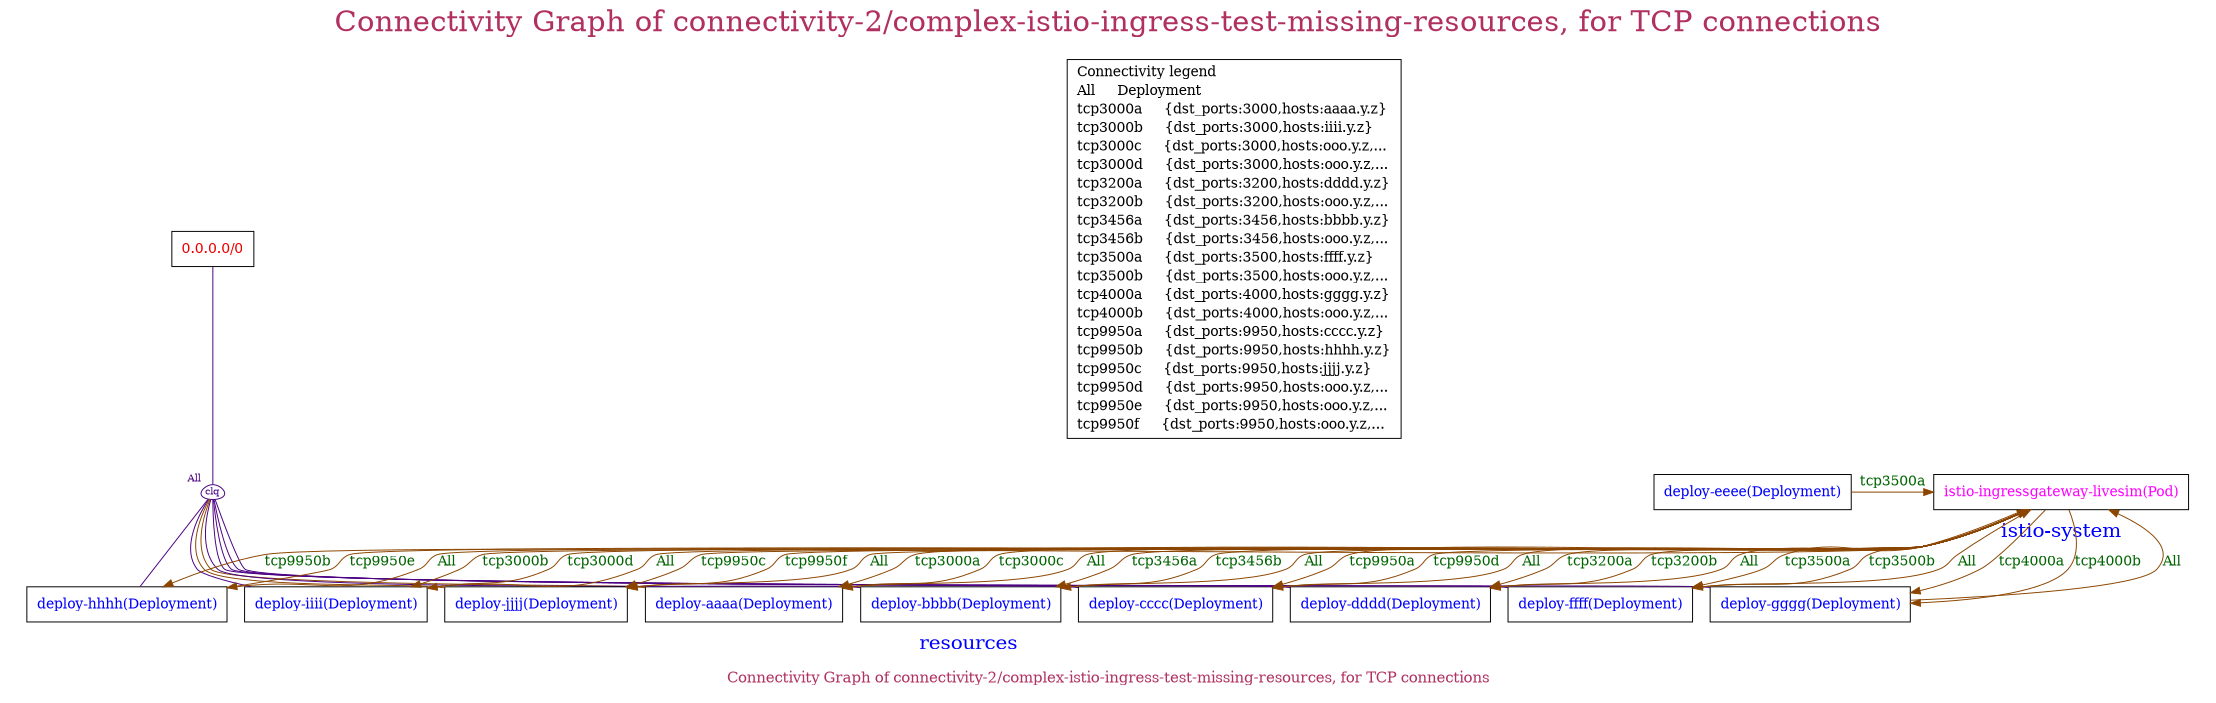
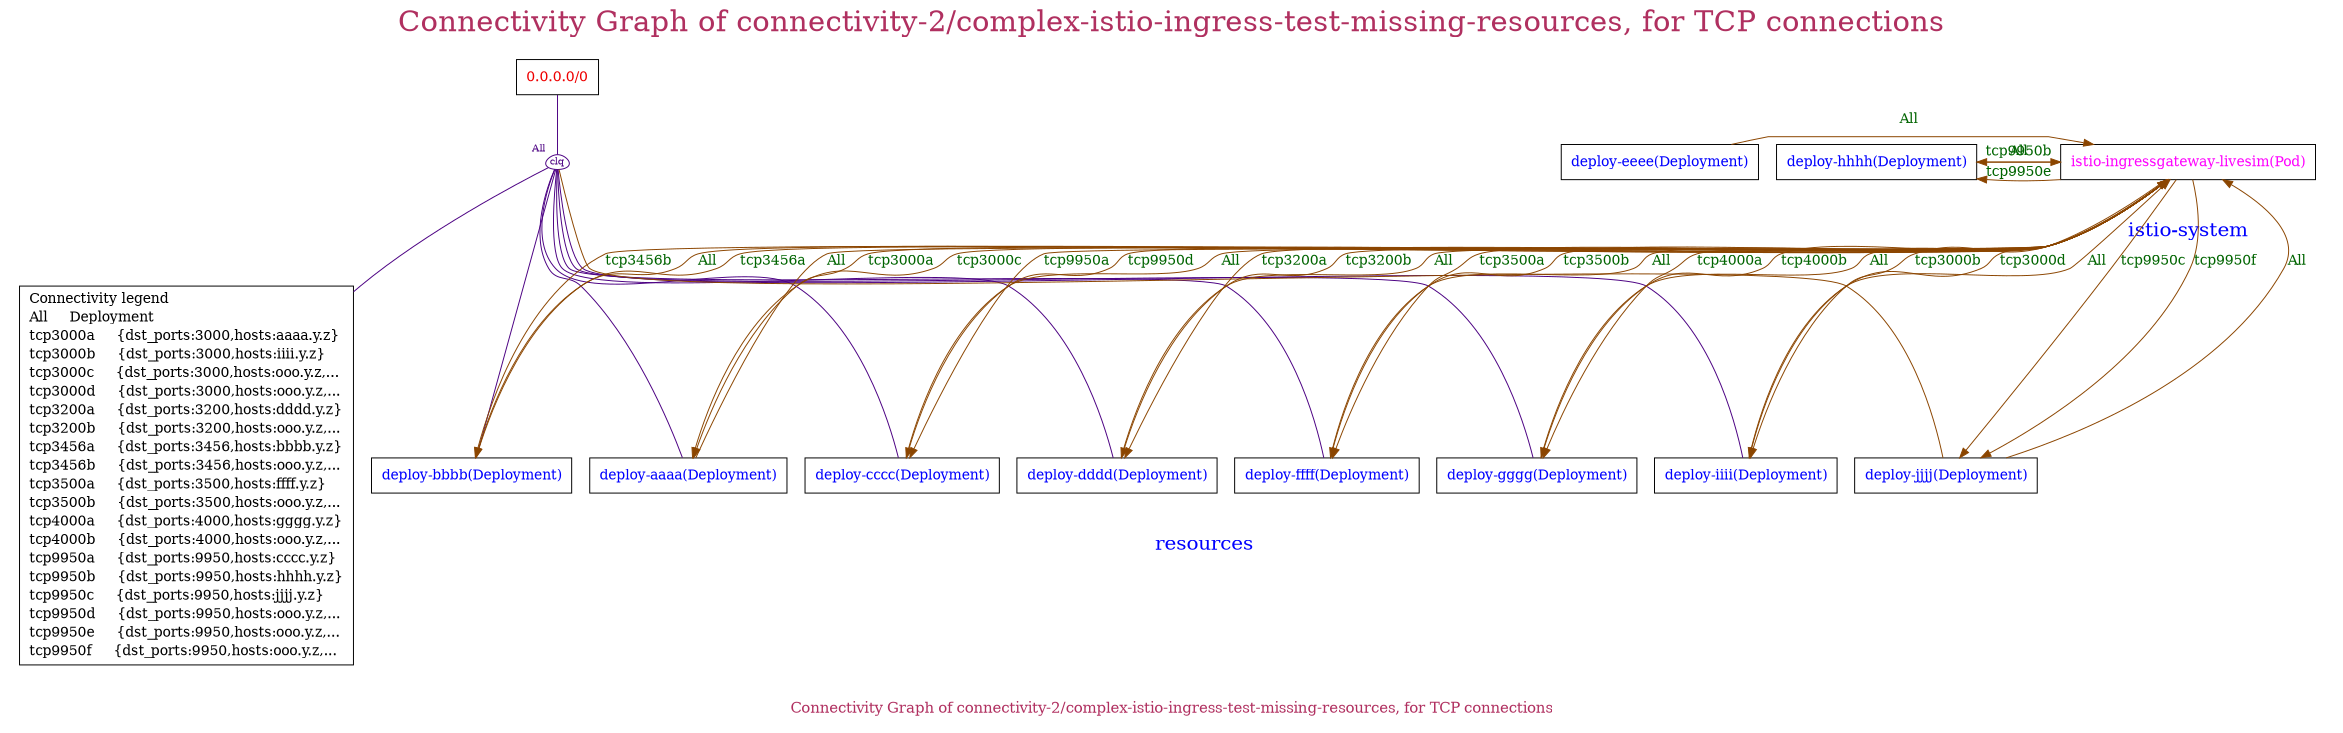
edge "deploy-eeee(Deployment)" -- "istio-ingressgateway-livesim(Pod)": label "tcp3500a" -> "All"
edge "clq All" -- "deploy-hhhh(Deployment)": now "clq All" -- "Connectivity legend"
edge "clq All" -- "deploy-aaaa(Deployment)": color darkorange4 -> indigo
